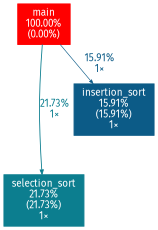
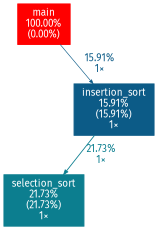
edge "main 100.00% (0.00%)" -> "selection_sort 21.73% (21.73%) 1×": now "insertion_sort 15.91% (15.91%) 1×" -> "selection_sort 21.73% (21.73%) 1×"
